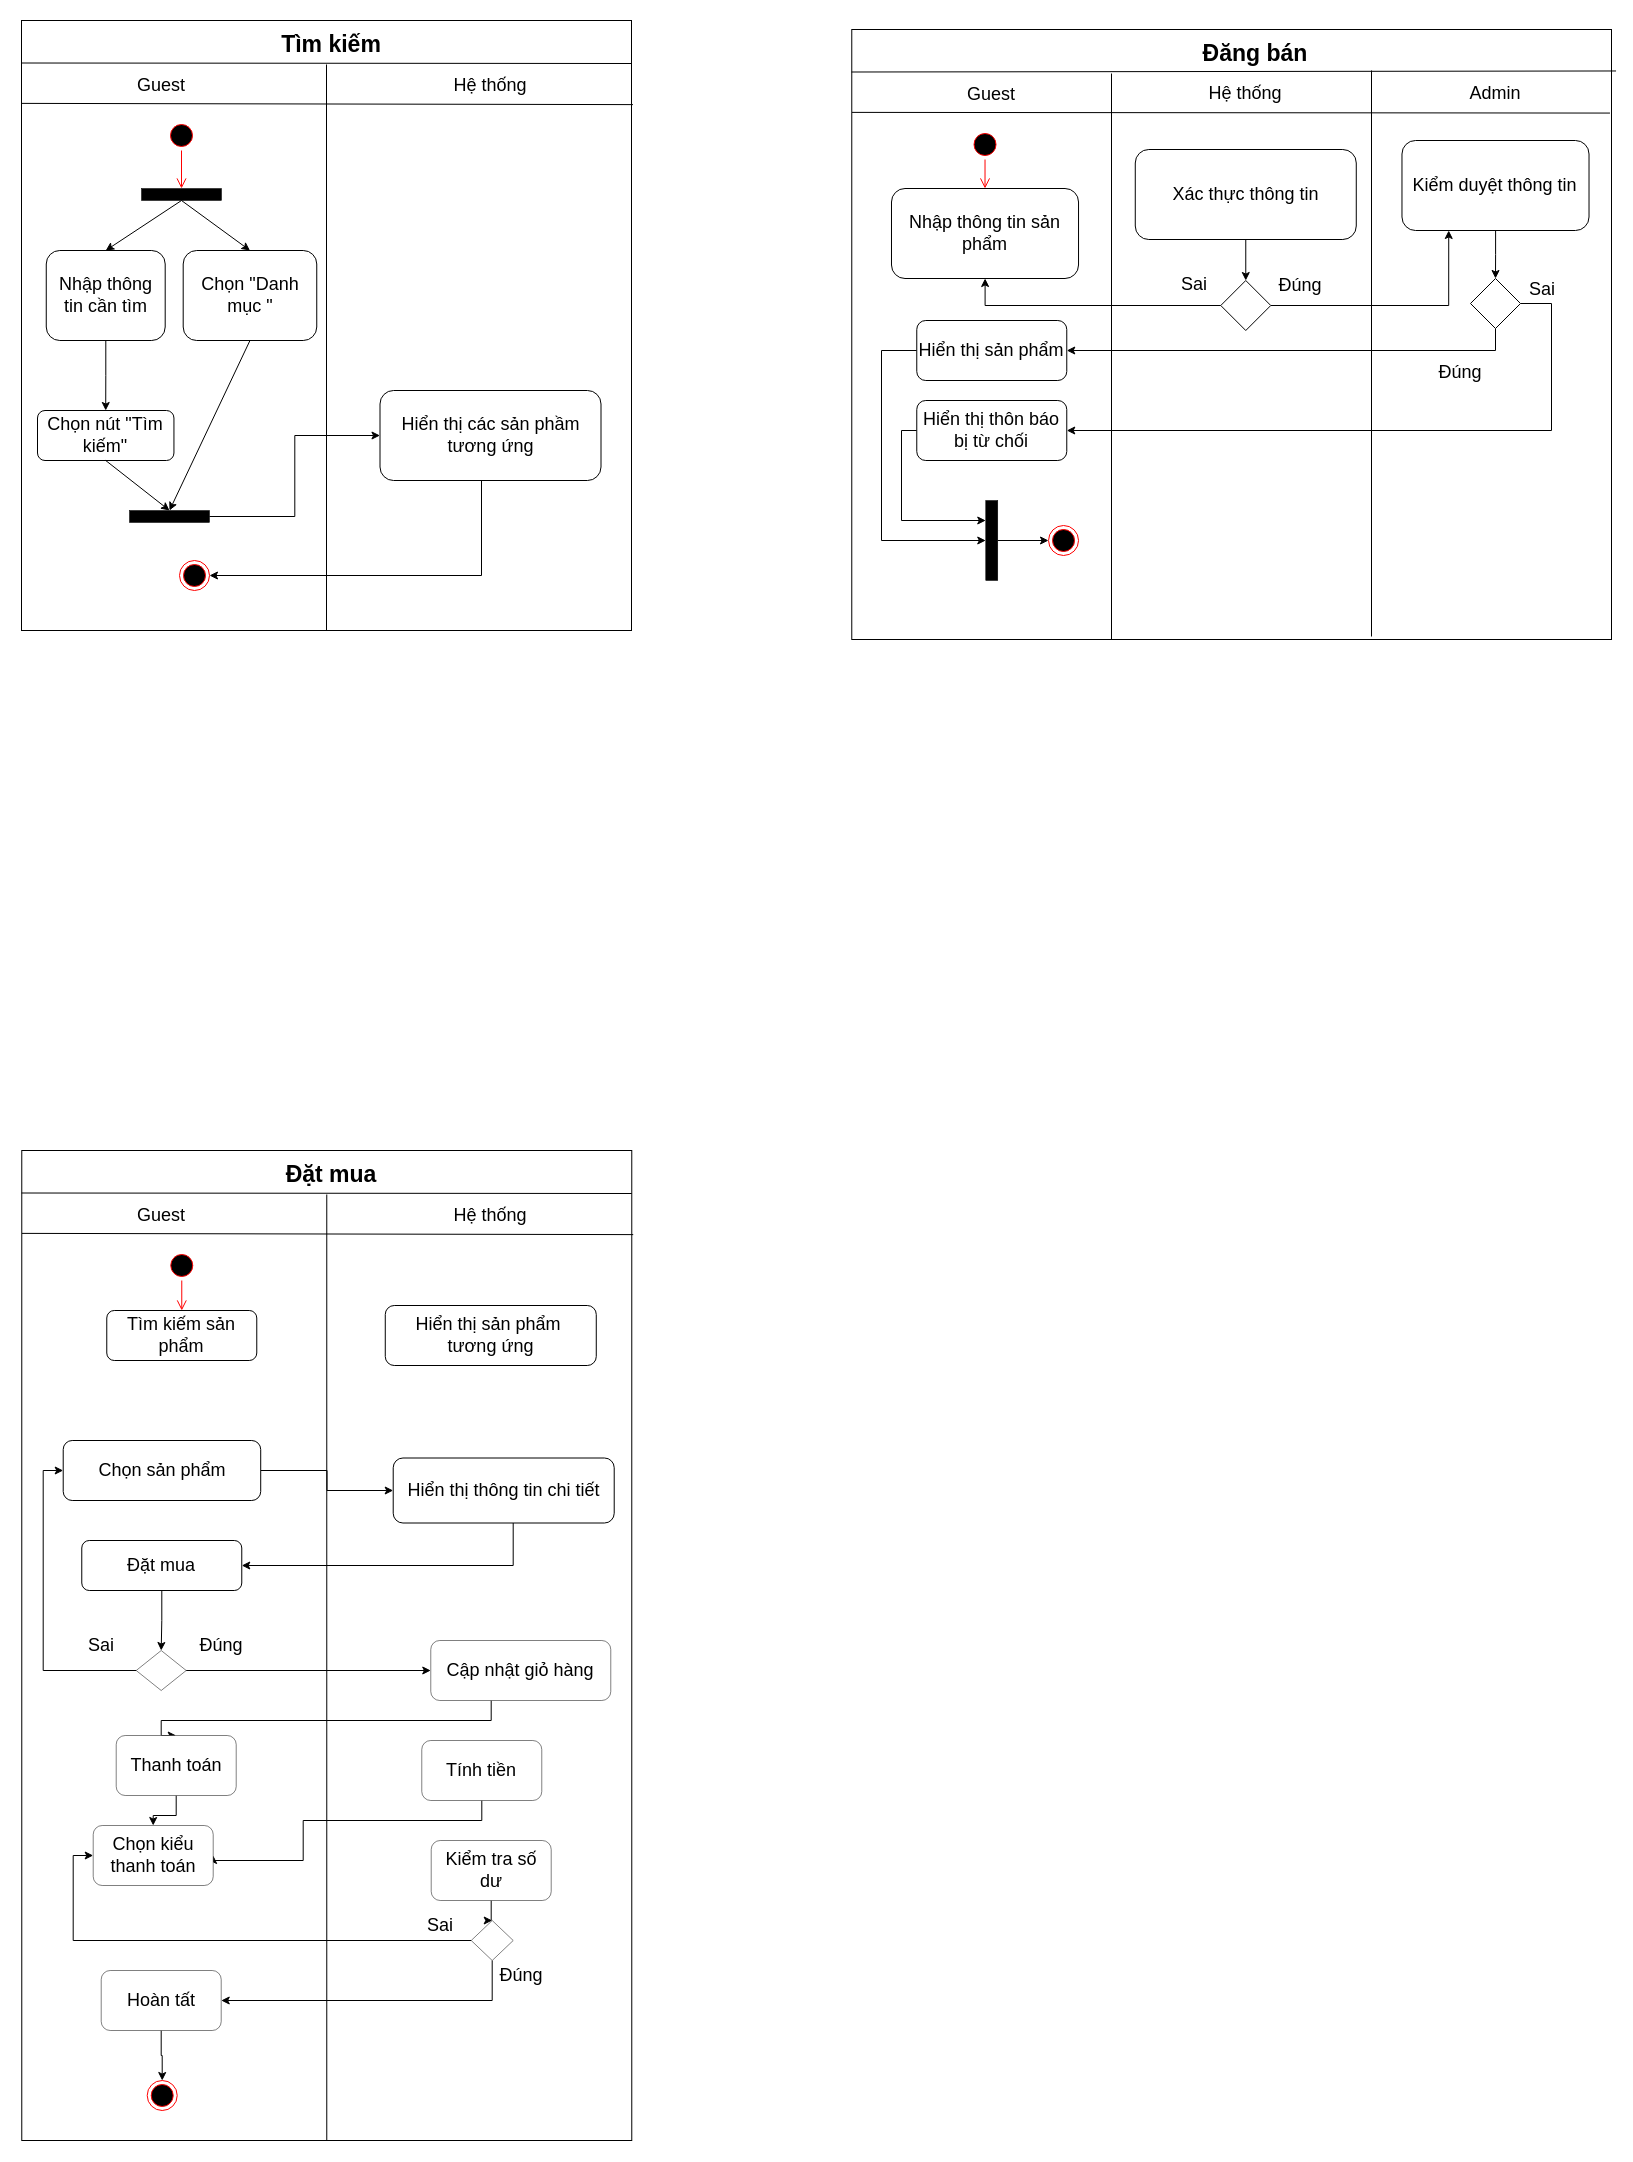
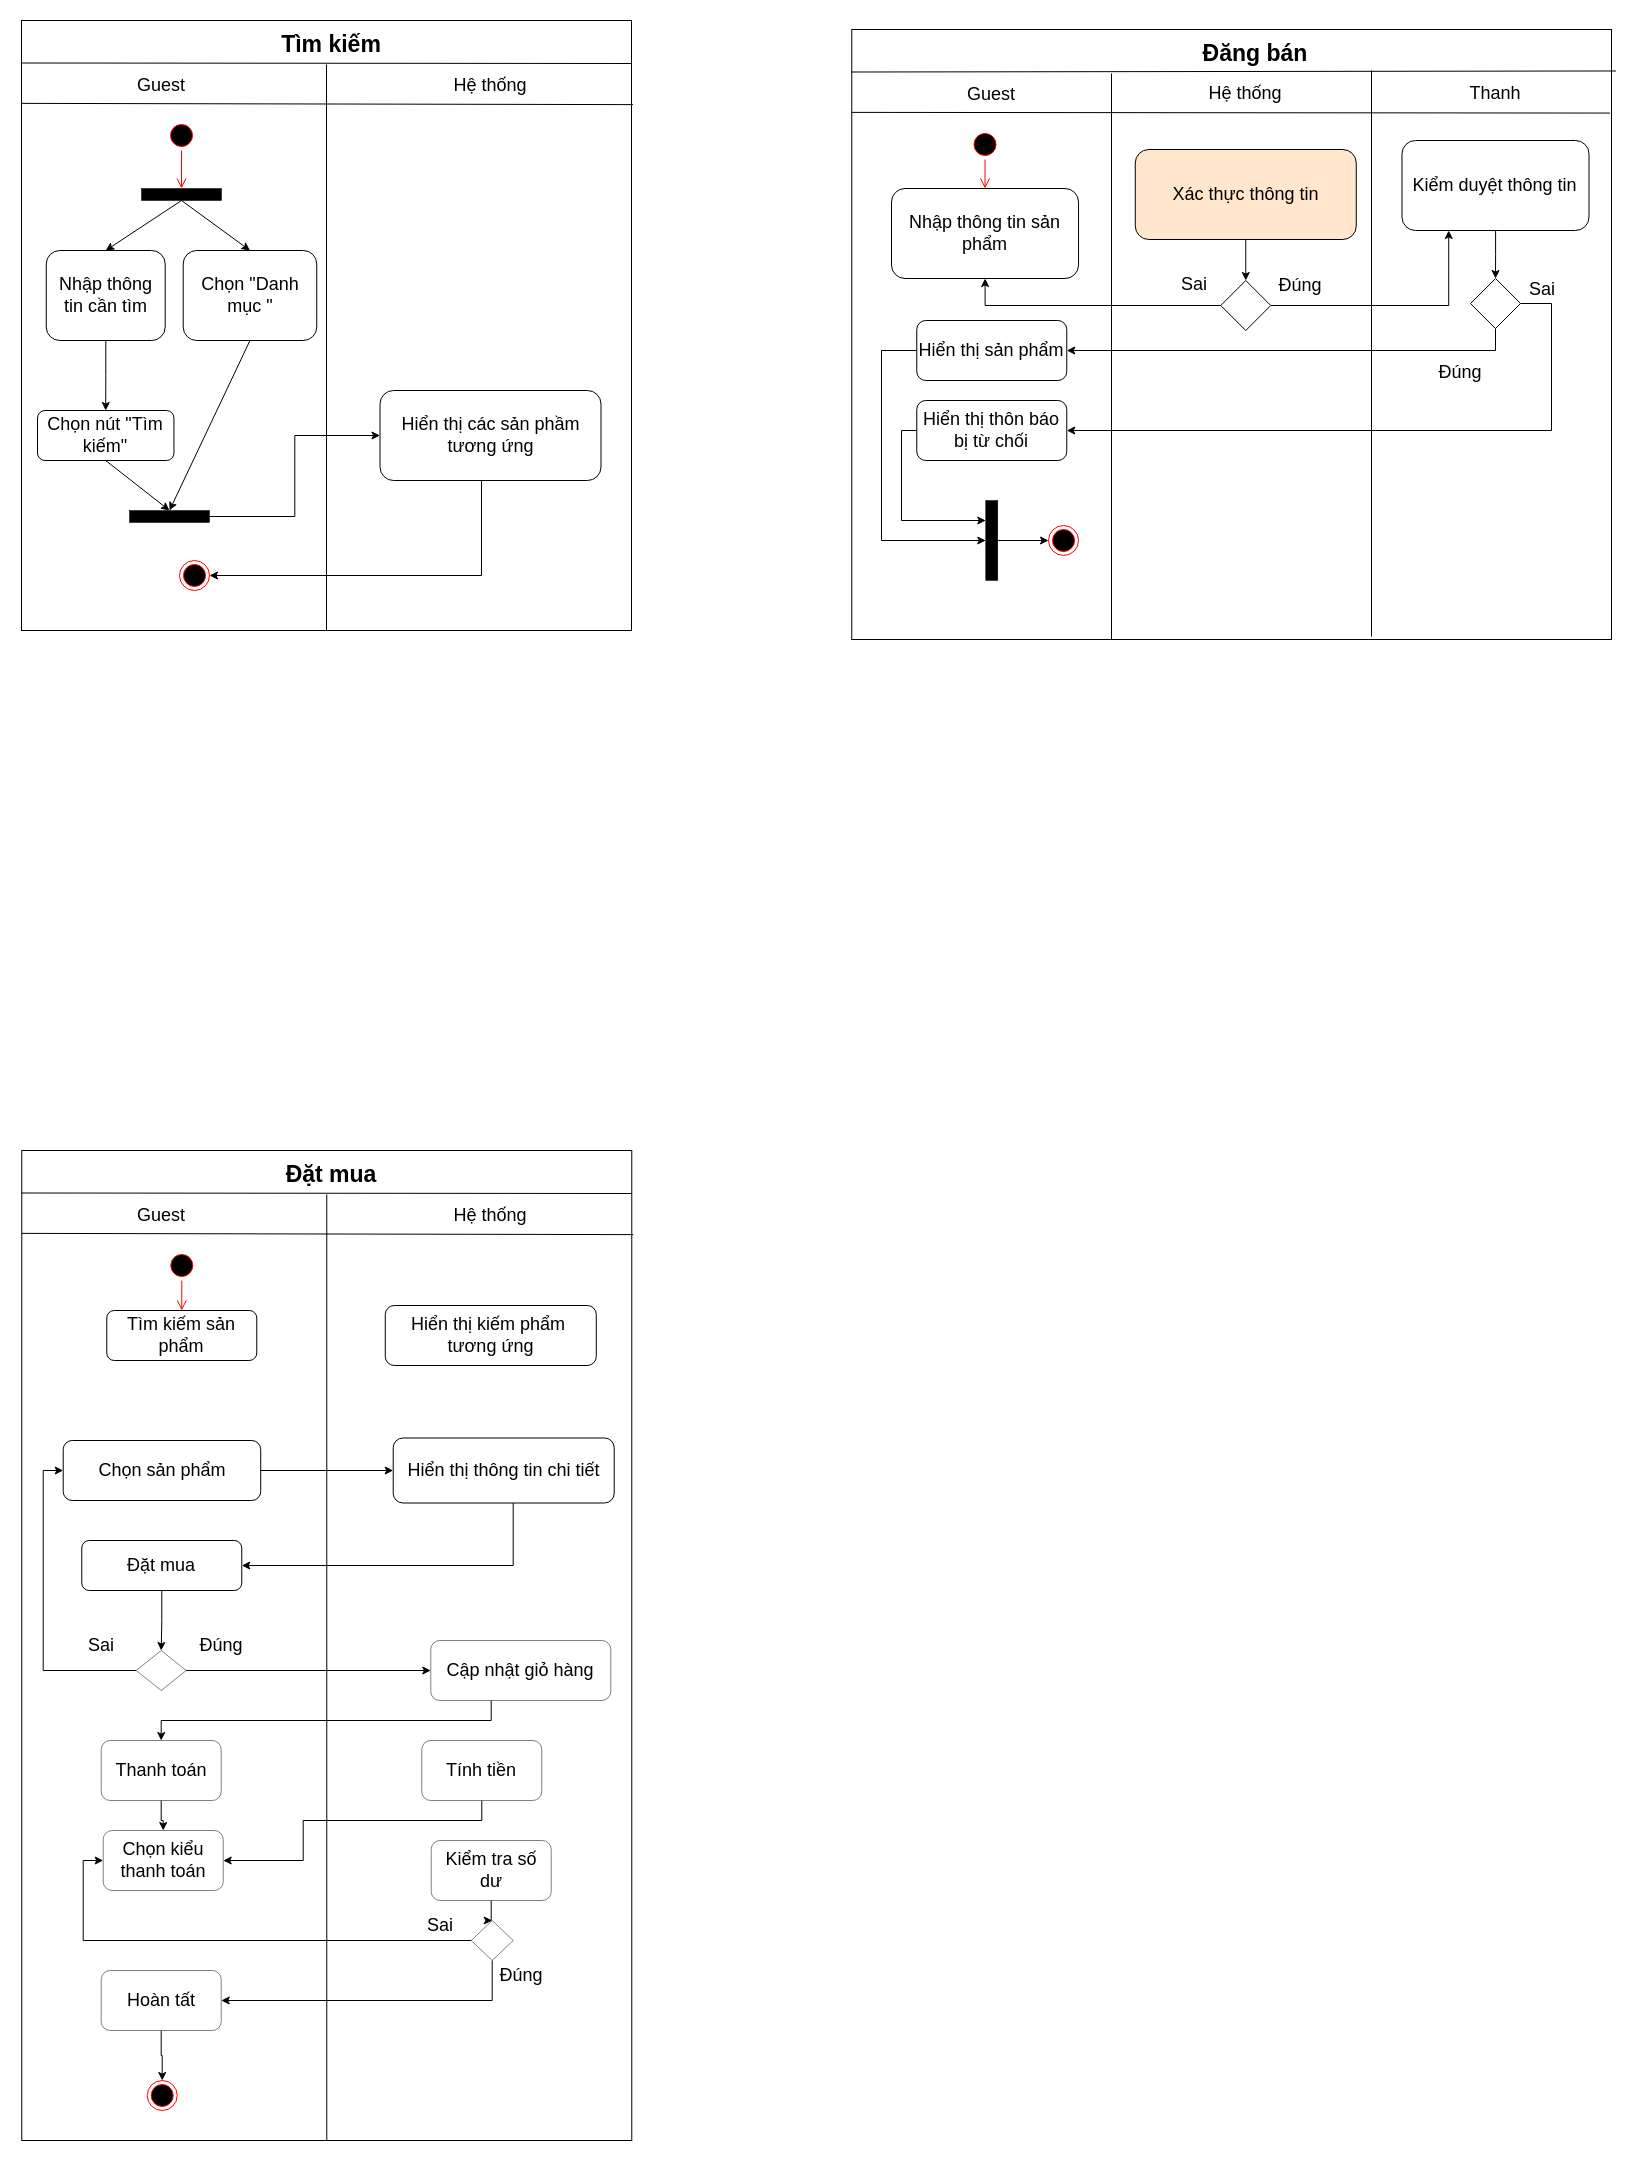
node "Admin": label "Admin" -> "Thanh"
node "Xác thực thông tin": fillcolor #ffffff -> #ffe6cc
node "Hiển thị sản phẩm tương ứng": label "Hiển thị sản phẩm tương ứng" -> "Hiển thị kiếm phẩm tương ứng"
node "Hiển thị thông tin chi tiết": moved (504, 1491) -> (504, 1471)
node "Thanh toán": moved (176, 1766) -> (161, 1771)
node "Chọn kiểu thanh toán": moved (153, 1856) -> (163, 1861)
